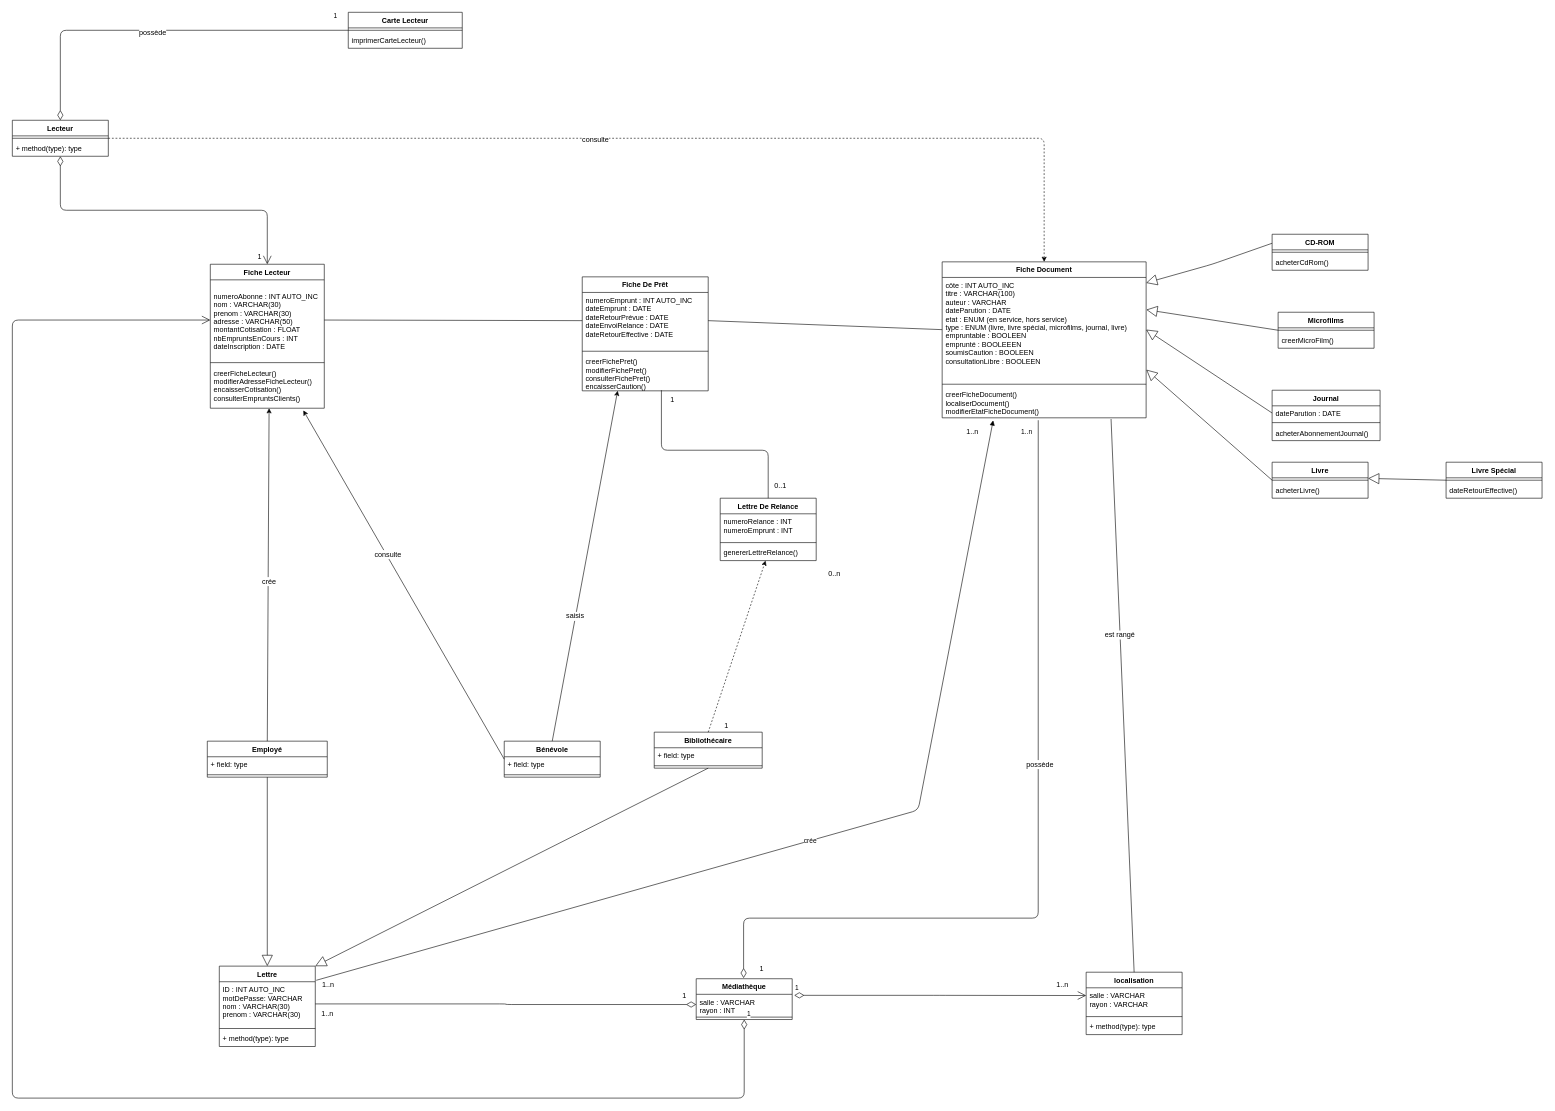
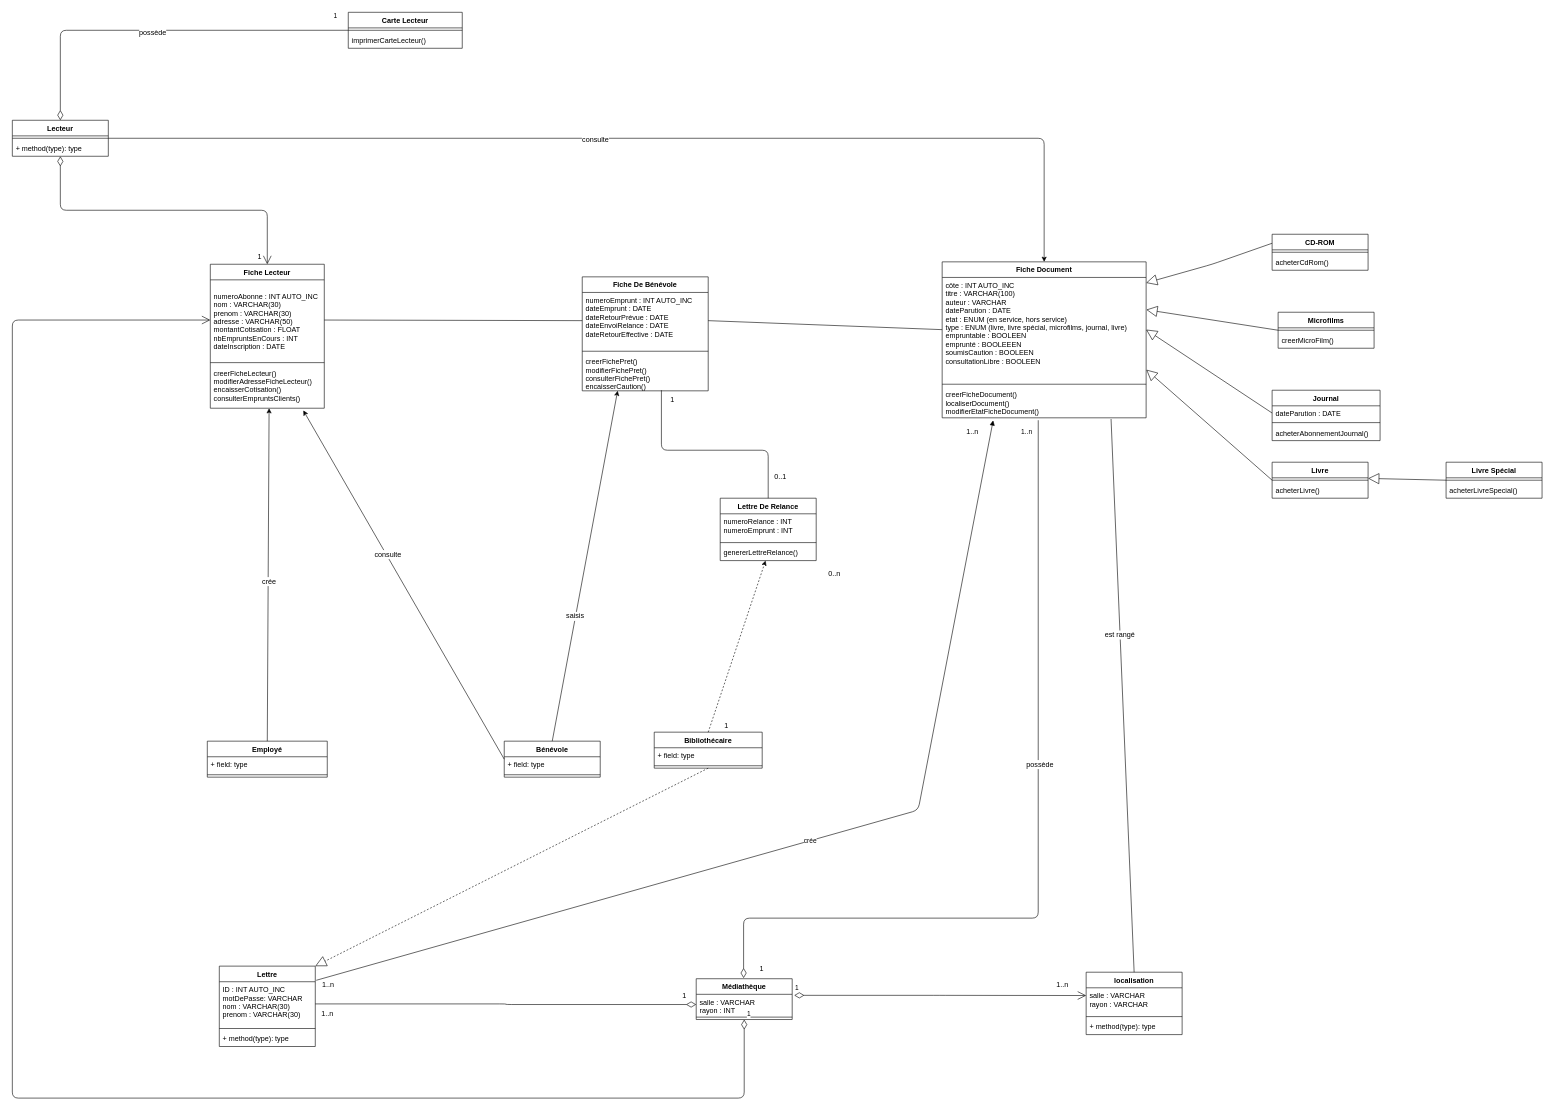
edge "Lecteur" -> "Fiche Document": style dashed -> solid
node "Fiche De Prêt": label "Fiche De Prêt" -> "Fiche De Bénévole"
node "0..1": moved (780, 486) -> (780, 477)
node "dateRetourEffective()": label "dateRetourEffective()" -> "acheterLivreSpecial()"
edge "Bibliothécaire" -> "Lettre": style solid -> dashed
edge "Employé" -> "Lettre": removed
